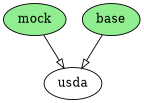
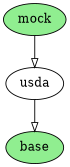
edge "base" -> "usda": reversed
